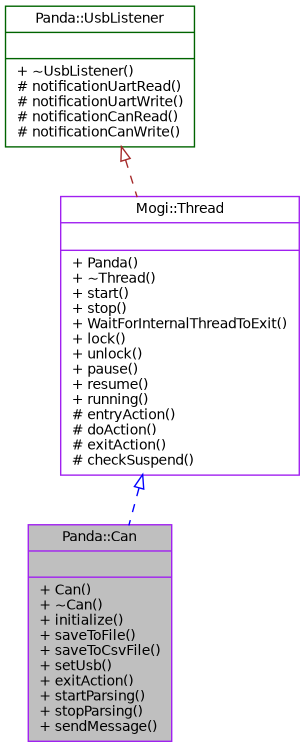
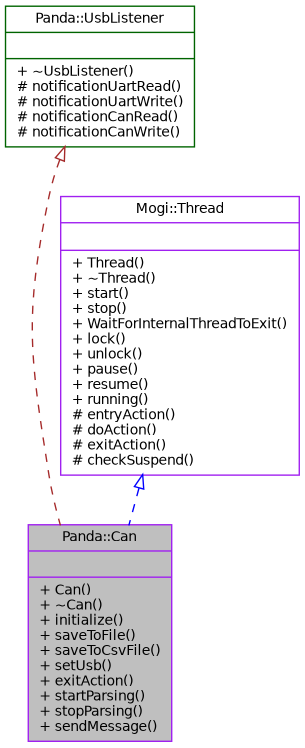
edge "Mogi::Thread" -> "Panda::UsbListener": now "Panda::Can" -> "Panda::UsbListener"
node "Mogi::Thread": text "+ Panda()" -> "+ Thread()"
